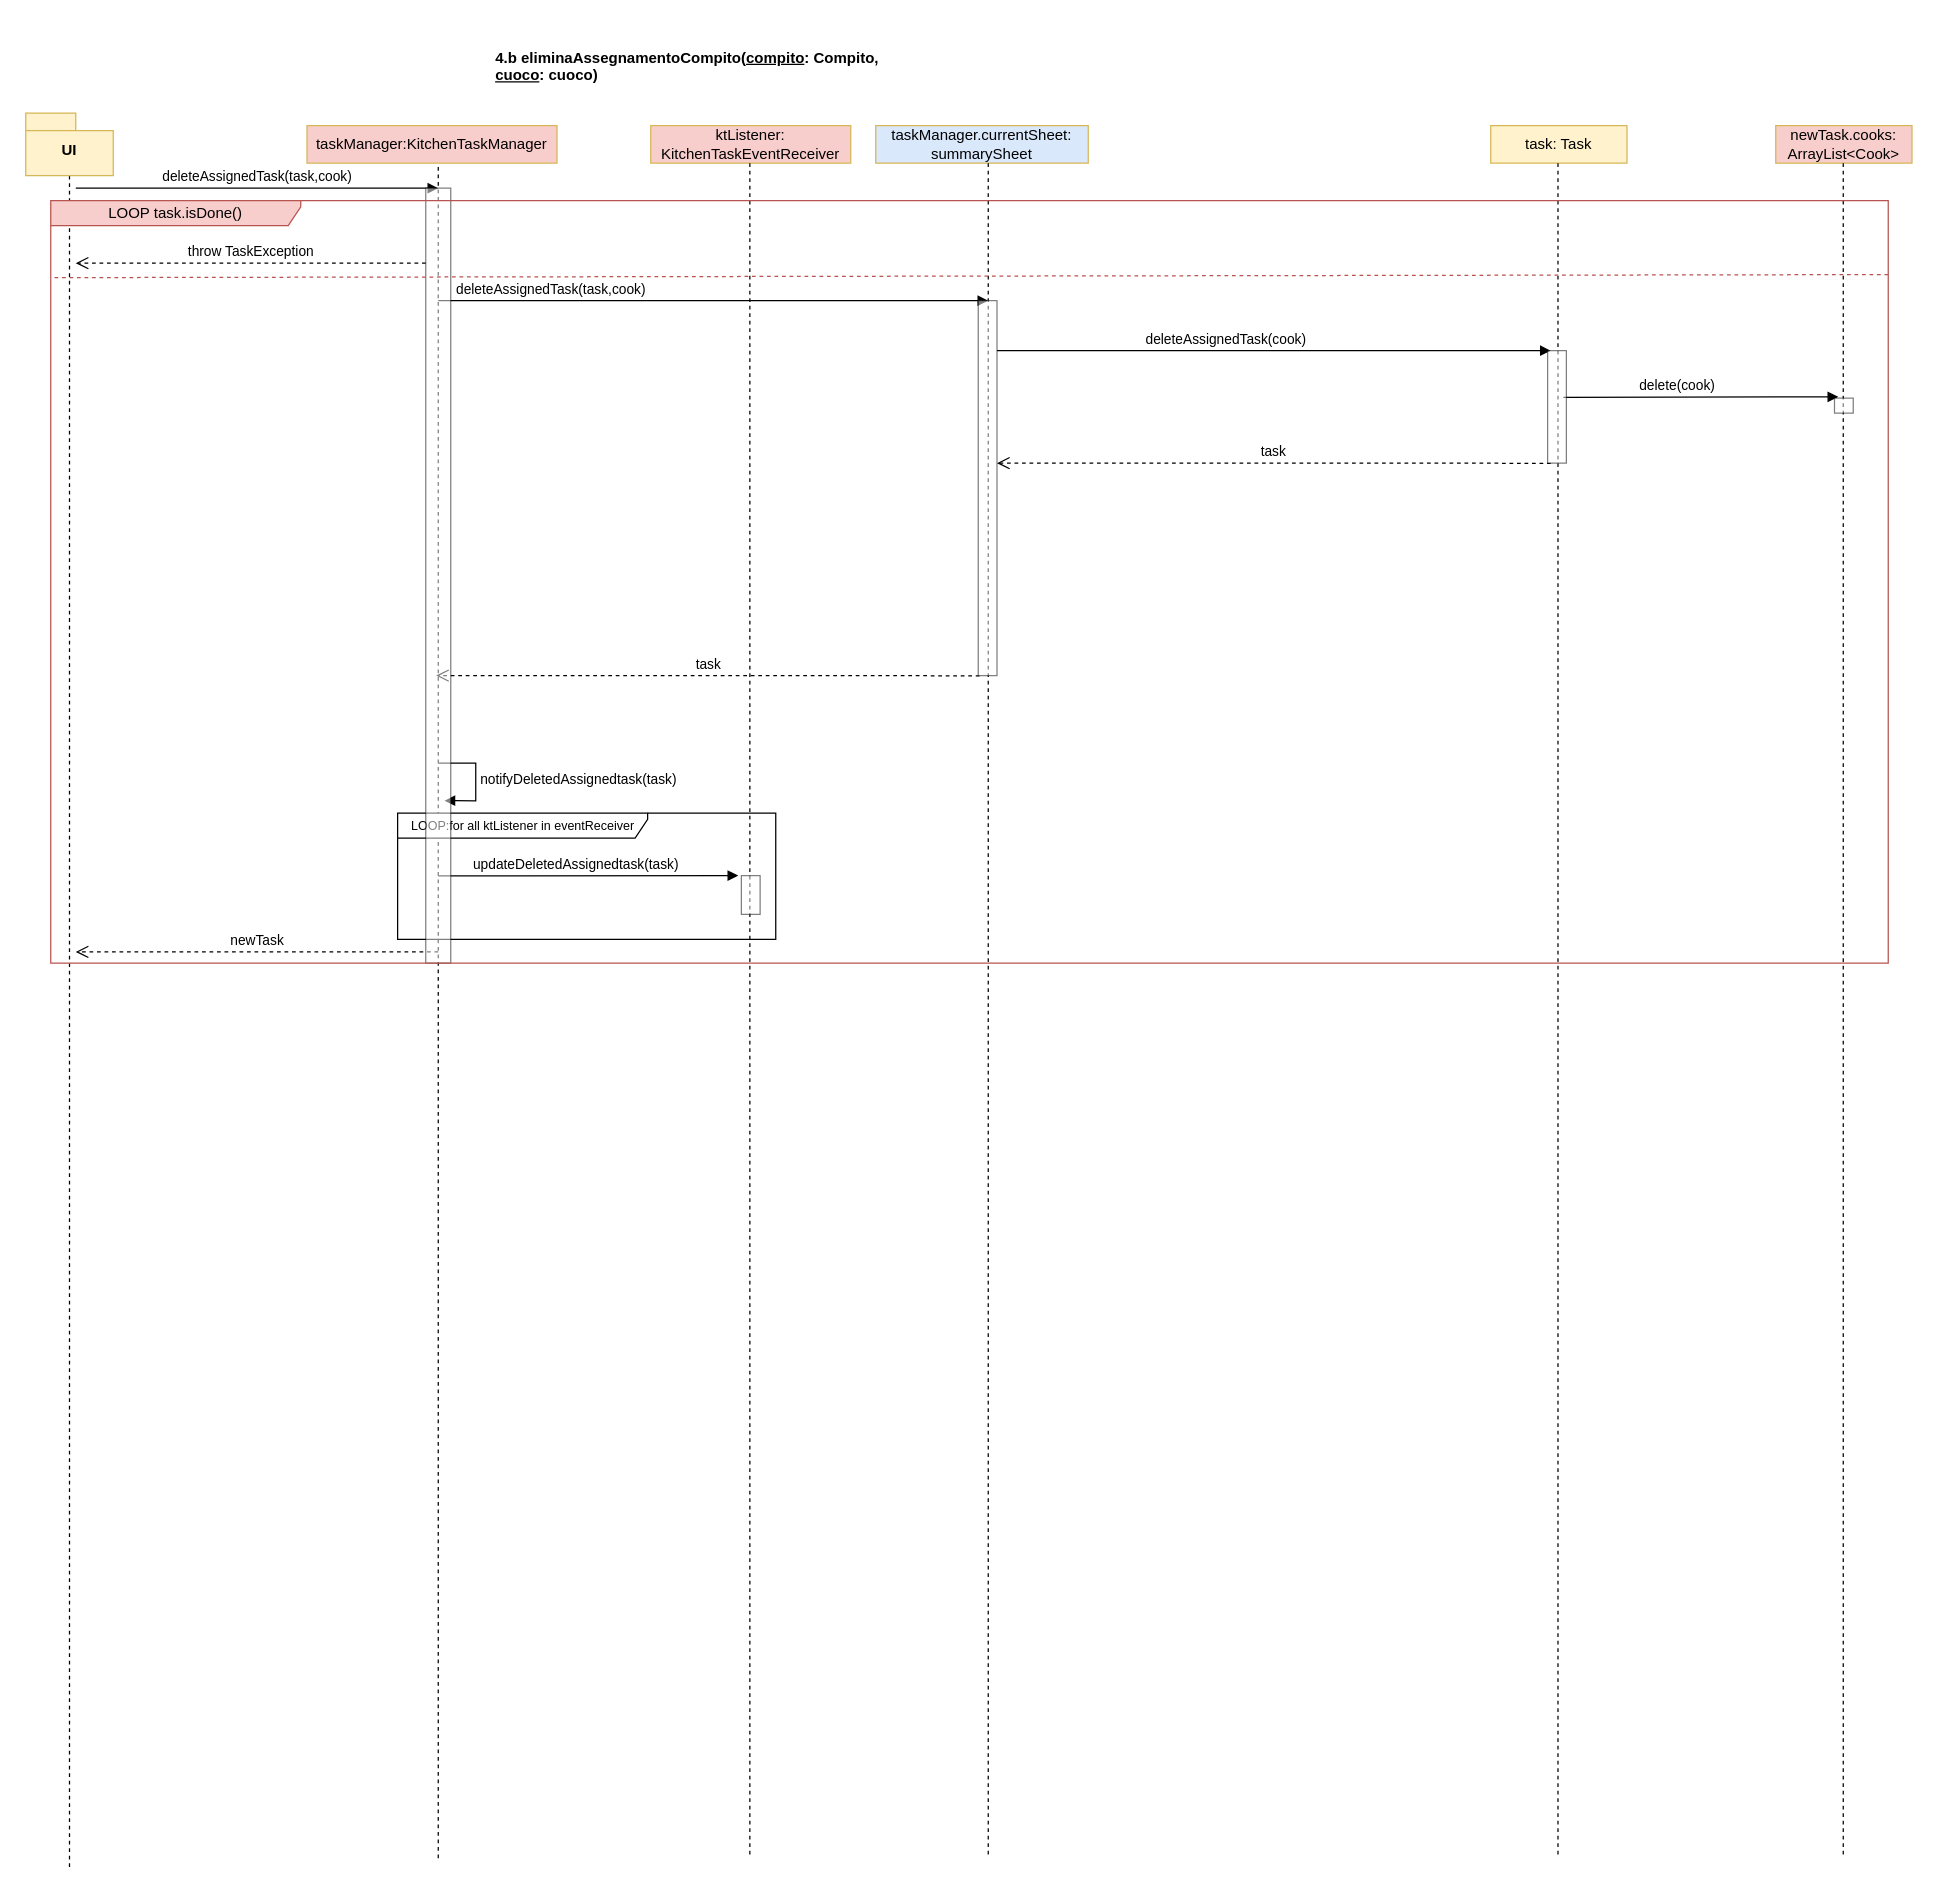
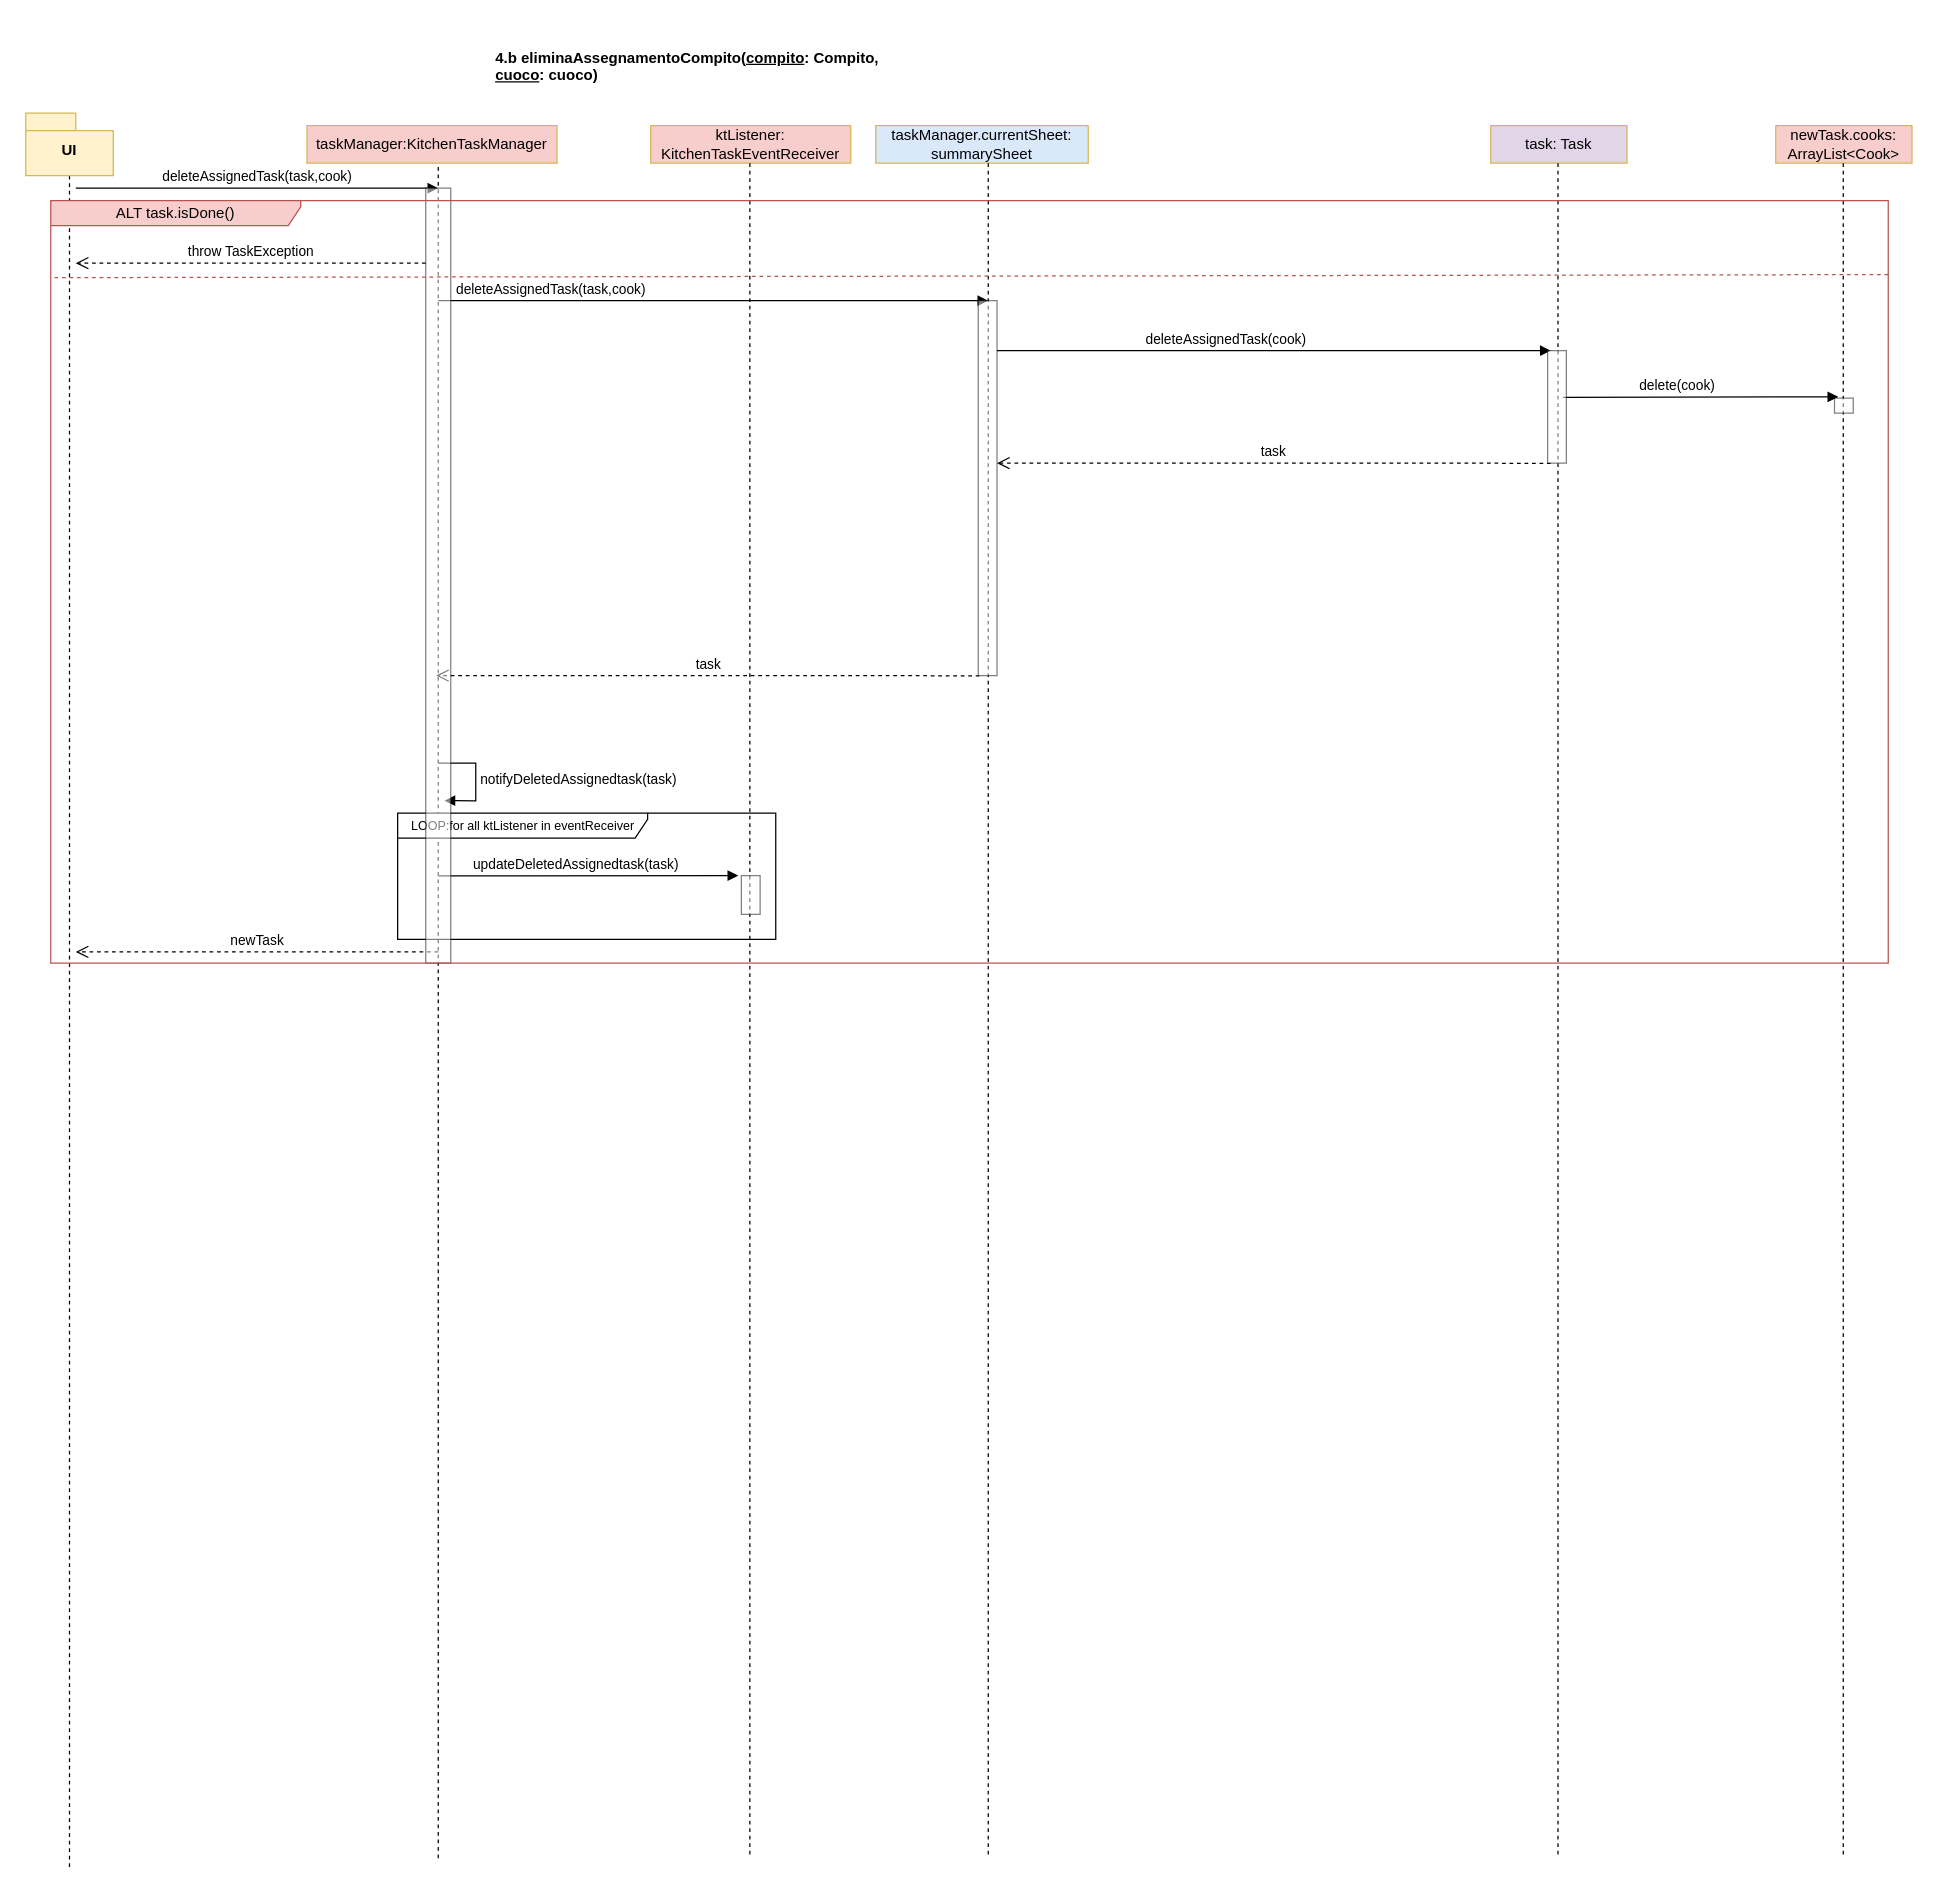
node "task: Task": fillcolor #fff2cc -> #e1d5e7
node "LOOP task.isDone()": label "LOOP task.isDone()" -> "ALT task.isDone()"
